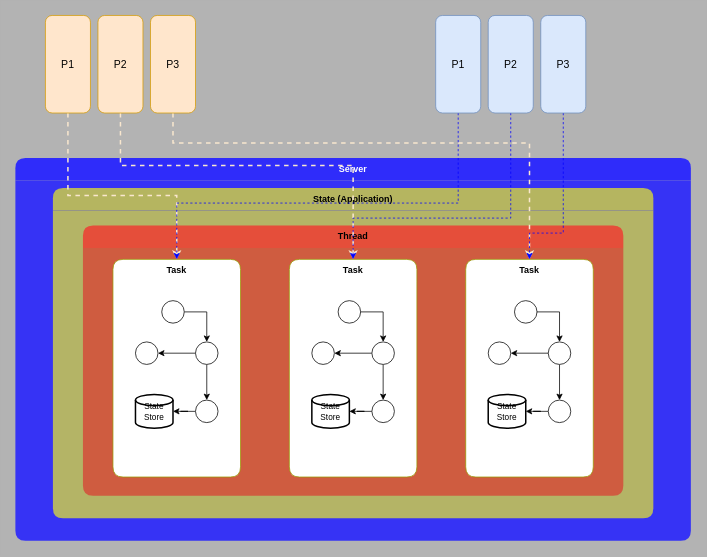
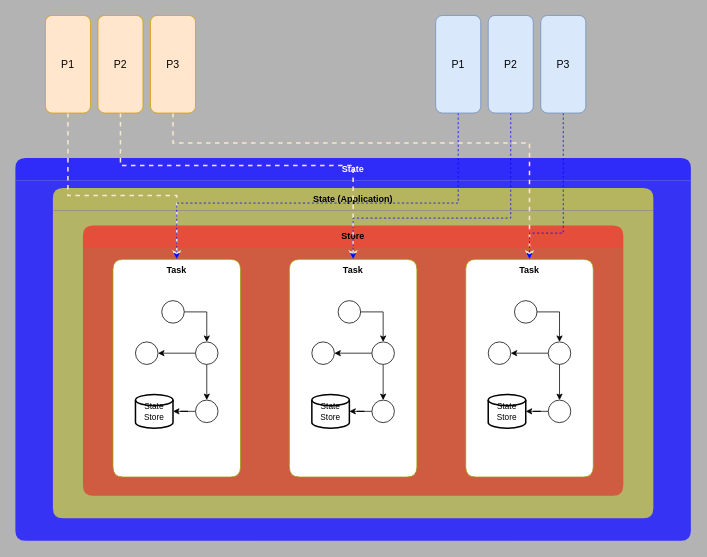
node "Server": label "Server" -> "State"
node "Thread": label "Thread" -> "Store"
